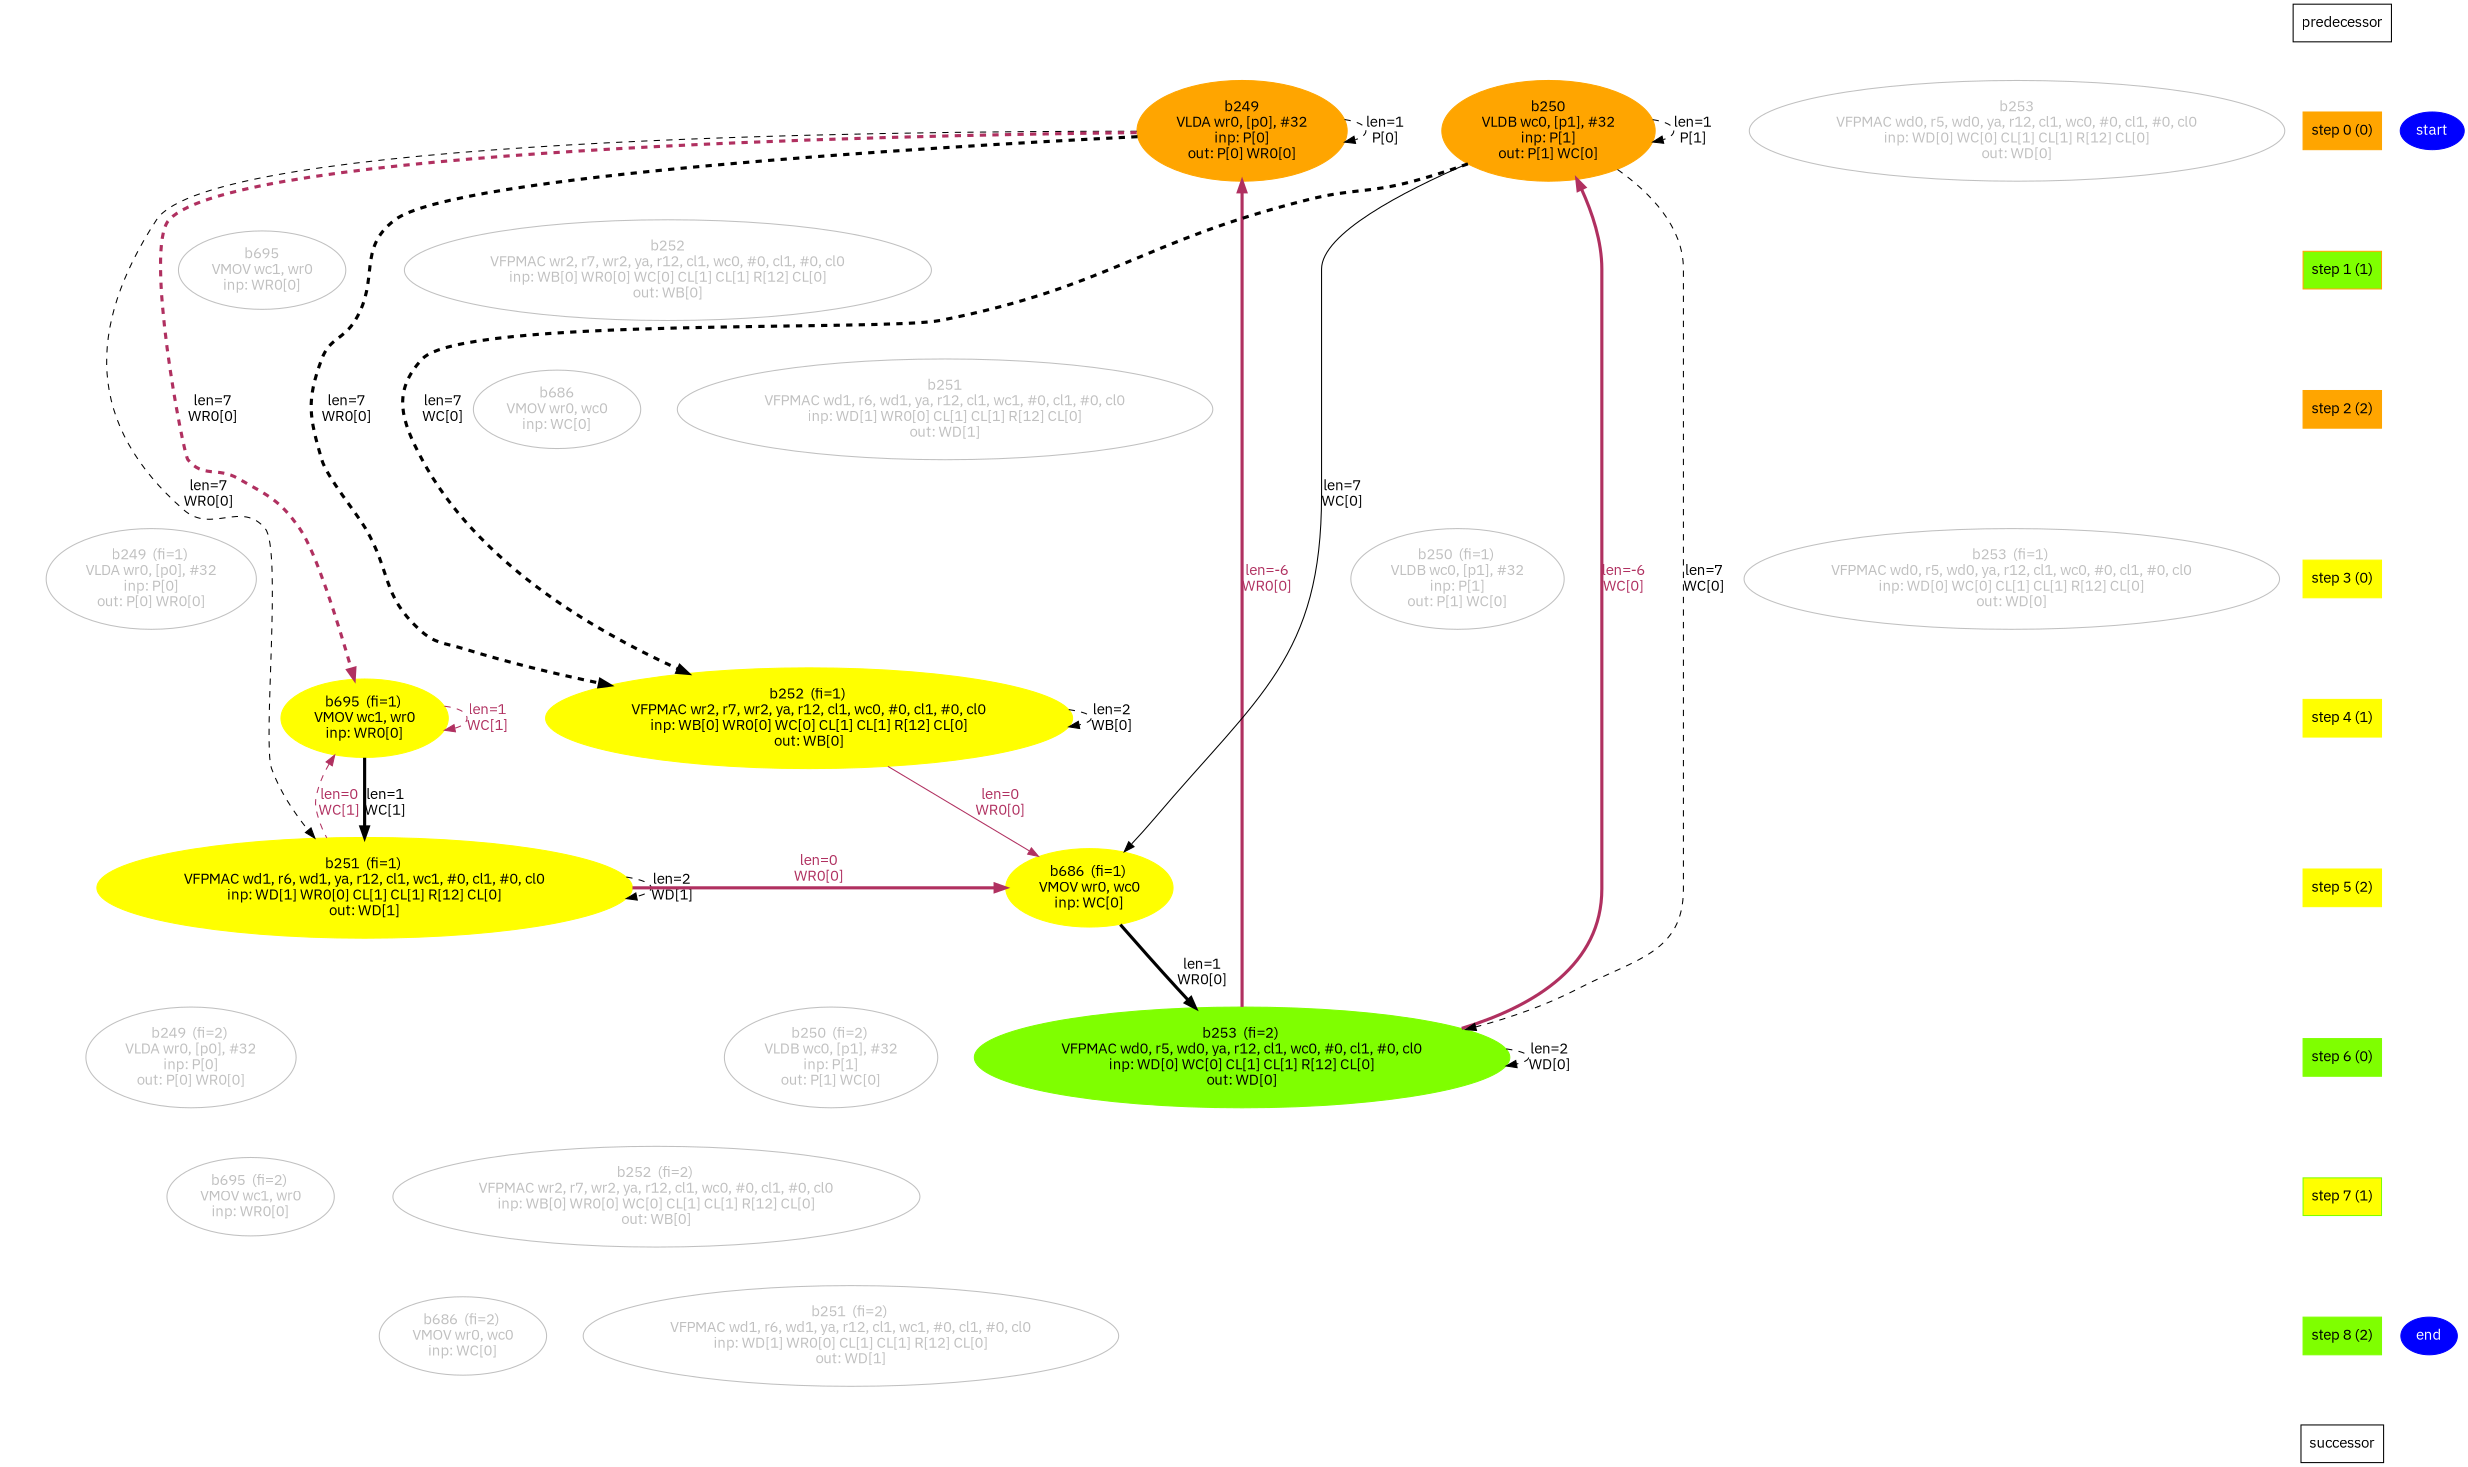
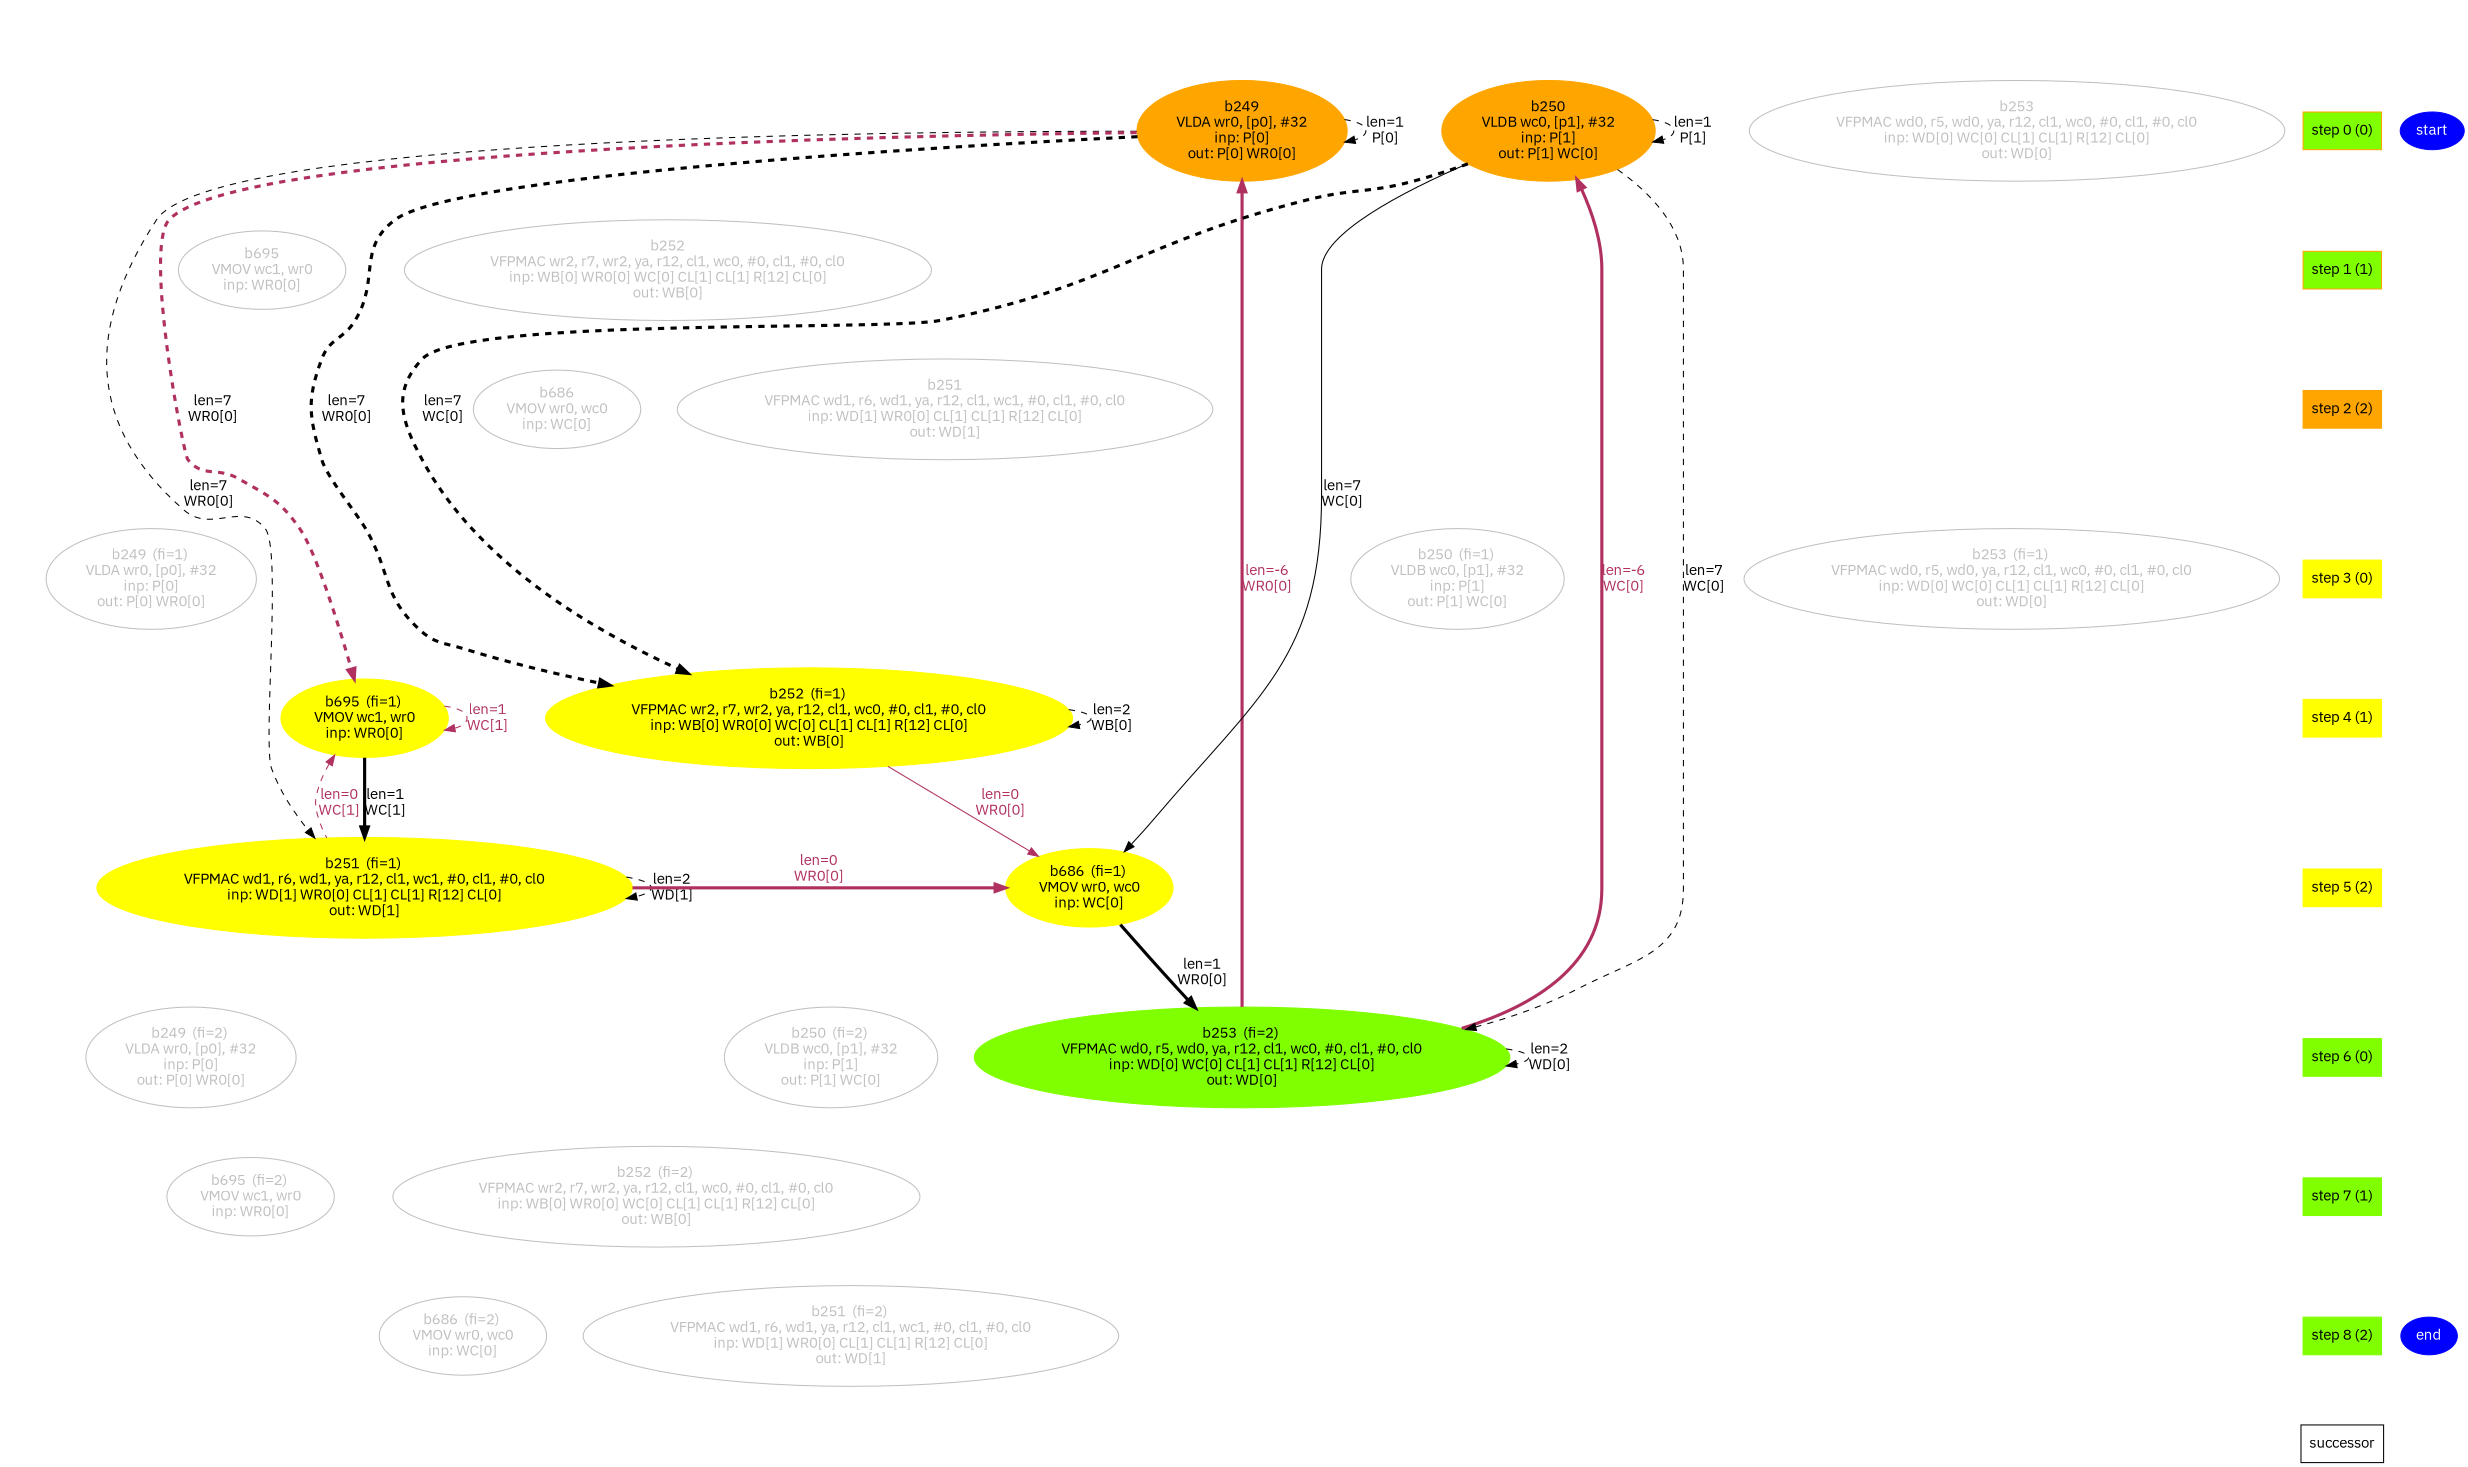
node "predecessor": removed
node "step 0 (0)": fillcolor orange -> chartreuse
node "step 7 (1)": fillcolor yellow -> chartreuse
